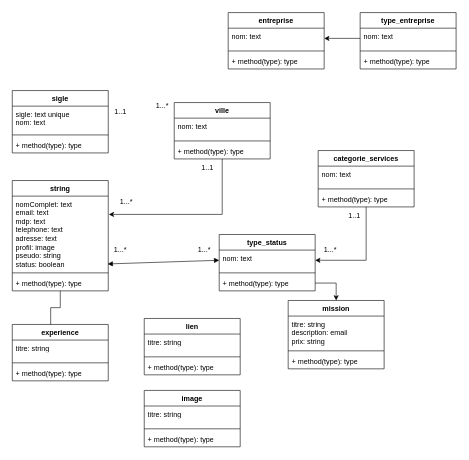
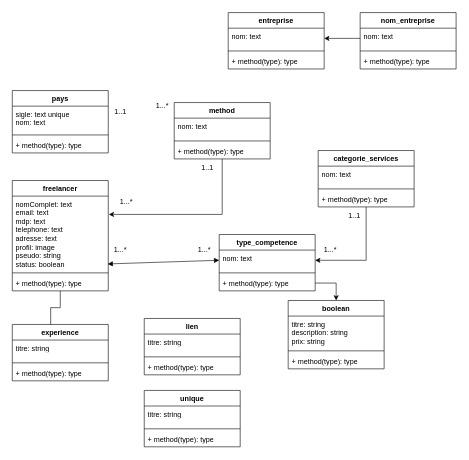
node "type_entreprise": label "type_entreprise" -> "nom_entreprise"
node "sigle": label "sigle" -> "pays"
node "ville": label "ville" -> "method"
node "string": label "string" -> "freelancer"
node "type_status": label "type_status" -> "type_competence"
node "mission": label "mission" -> "boolean"
node "titre: string description: email prix: string": label "titre: string description: email prix: string" -> "titre: string description: string prix: string"
node "image": label "image" -> "unique"
